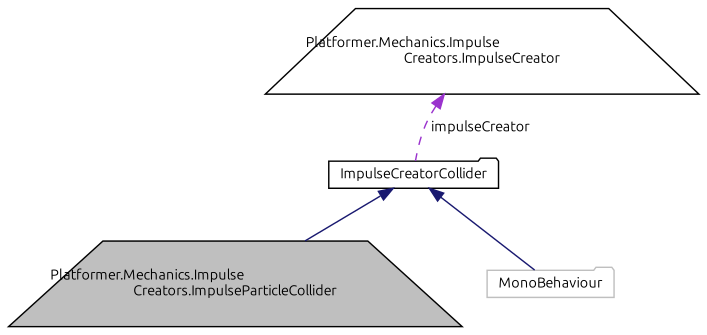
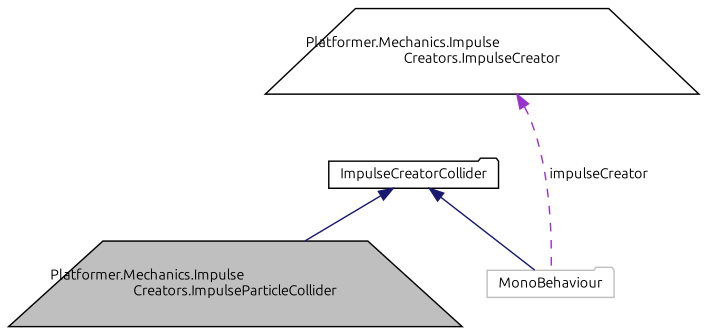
edge "ImpulseCreatorCollider" -> "Platformer.Mechanics.Impulse Creators.ImpulseCreator": now "MonoBehaviour" -> "Platformer.Mechanics.Impulse Creators.ImpulseCreator"
